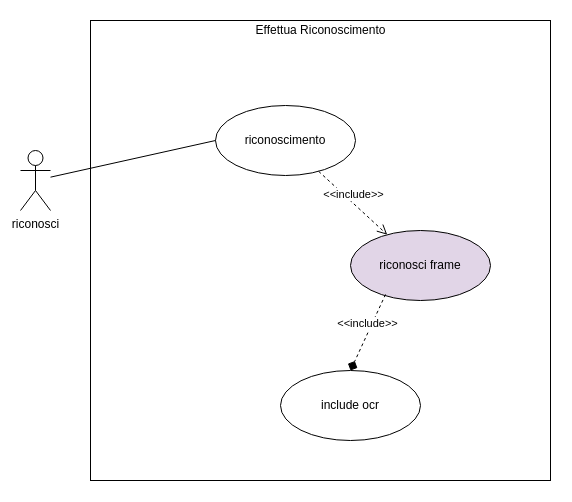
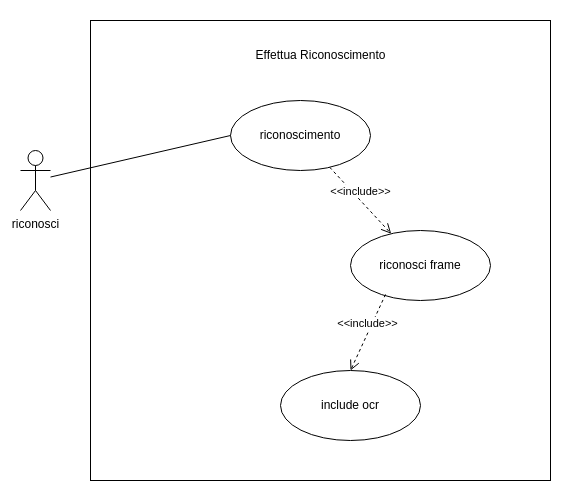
node "Effettua Riconoscimento": moved (321, 31) -> (321, 56)
node "riconoscimento": moved (286, 141) -> (301, 136)
node "riconosci frame": fillcolor #e1d5e7 -> #ffffff
edge "riconosci frame" -> "include ocr": arrowhead diamond -> open
